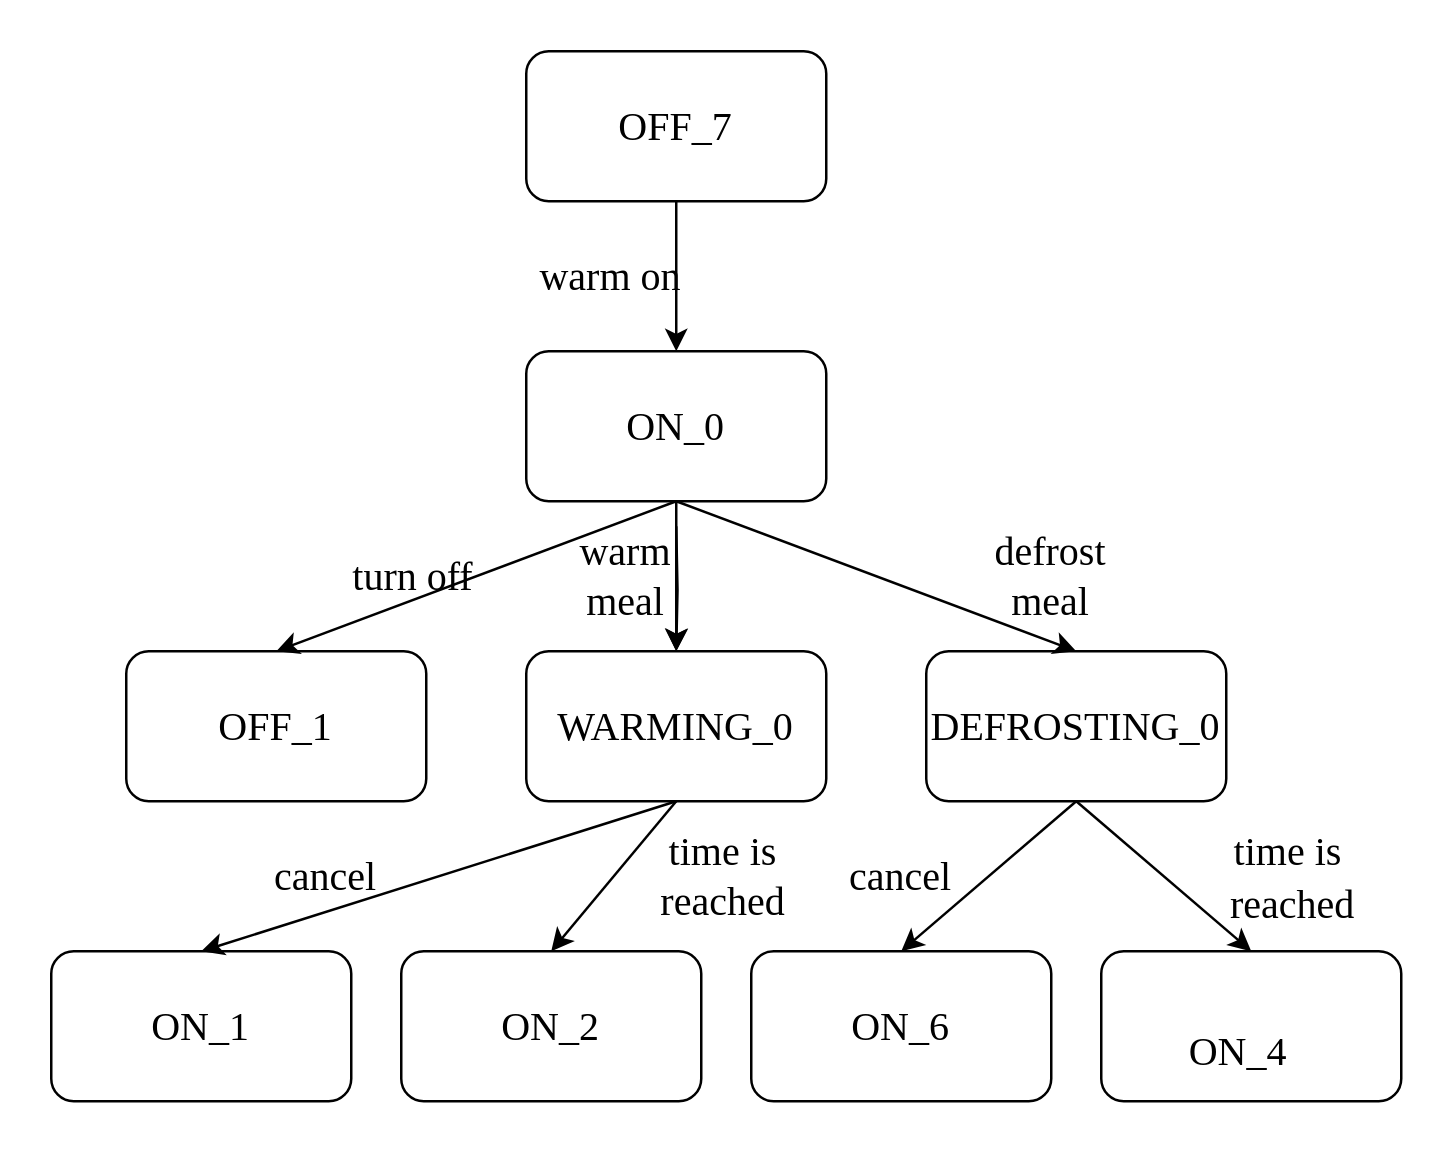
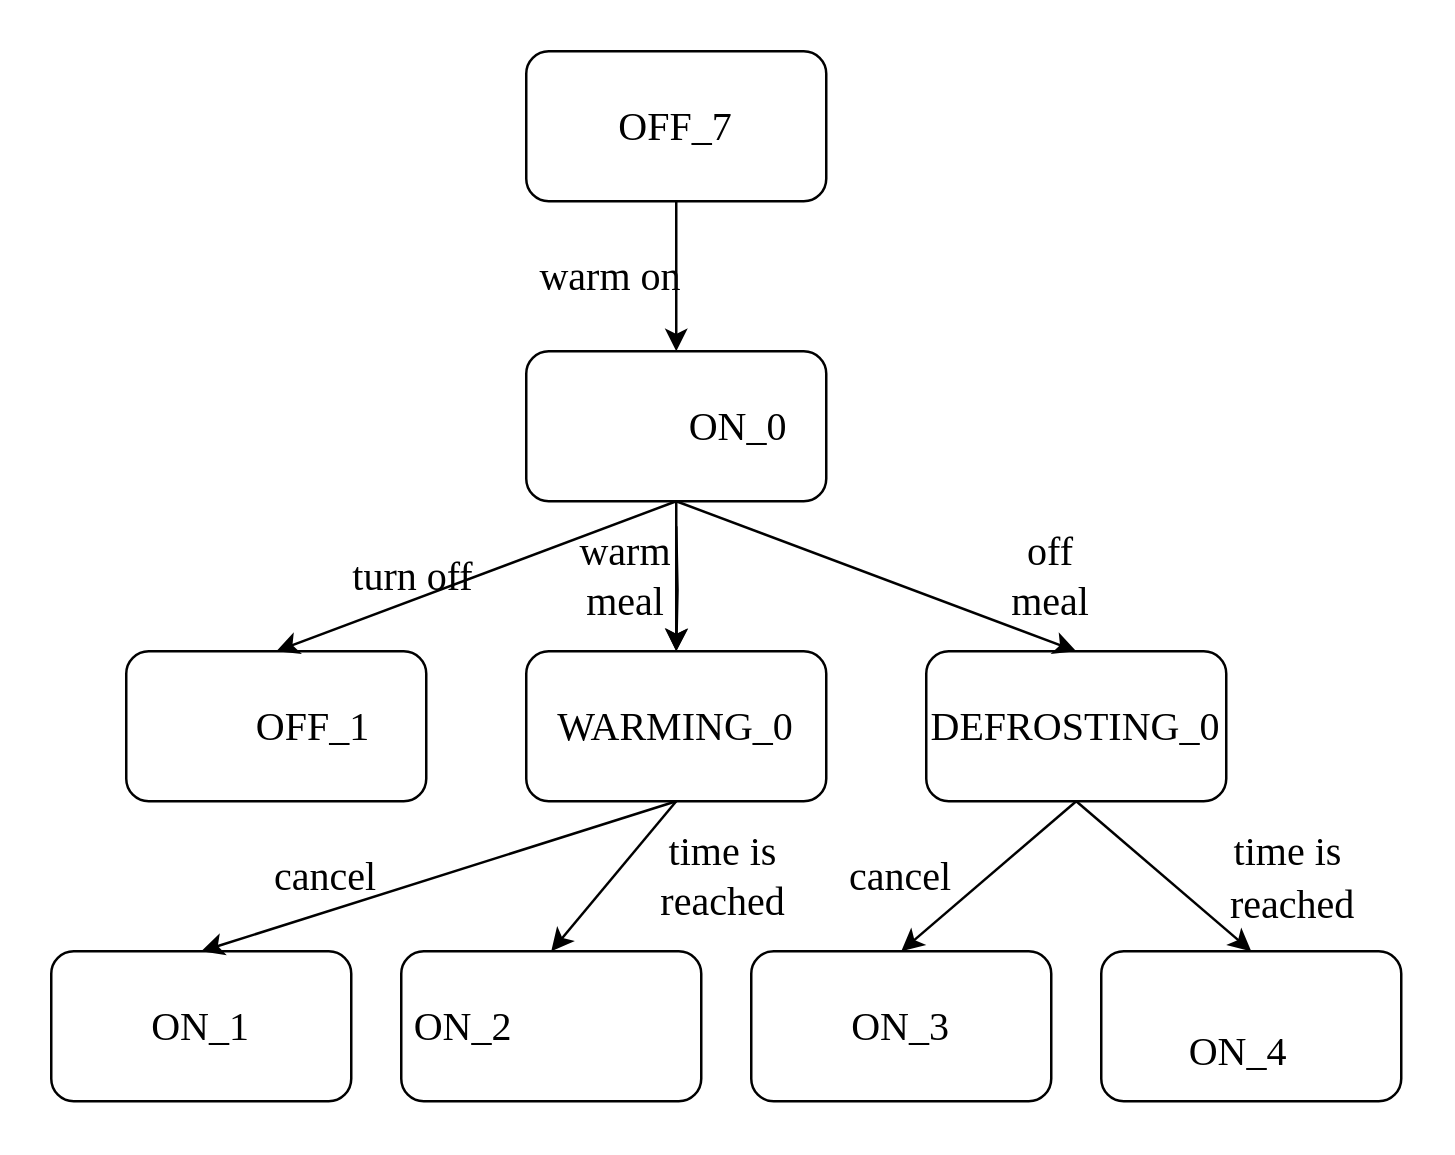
node "ON_0": moved (676, 426) -> (739, 426)
node "defrost": label "defrost" -> "off"
node "OFF_1": moved (276, 726) -> (314, 726)
node "ON_2": moved (551, 1026) -> (464, 1026)
node "ON_6": label "ON_6" -> "ON_3"
